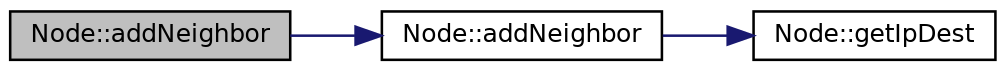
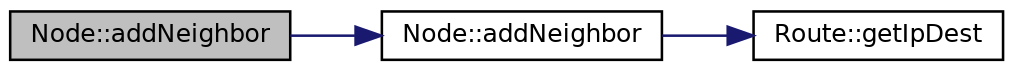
node "Node::getIpDest": label "Node::getIpDest" -> "Route::getIpDest"
